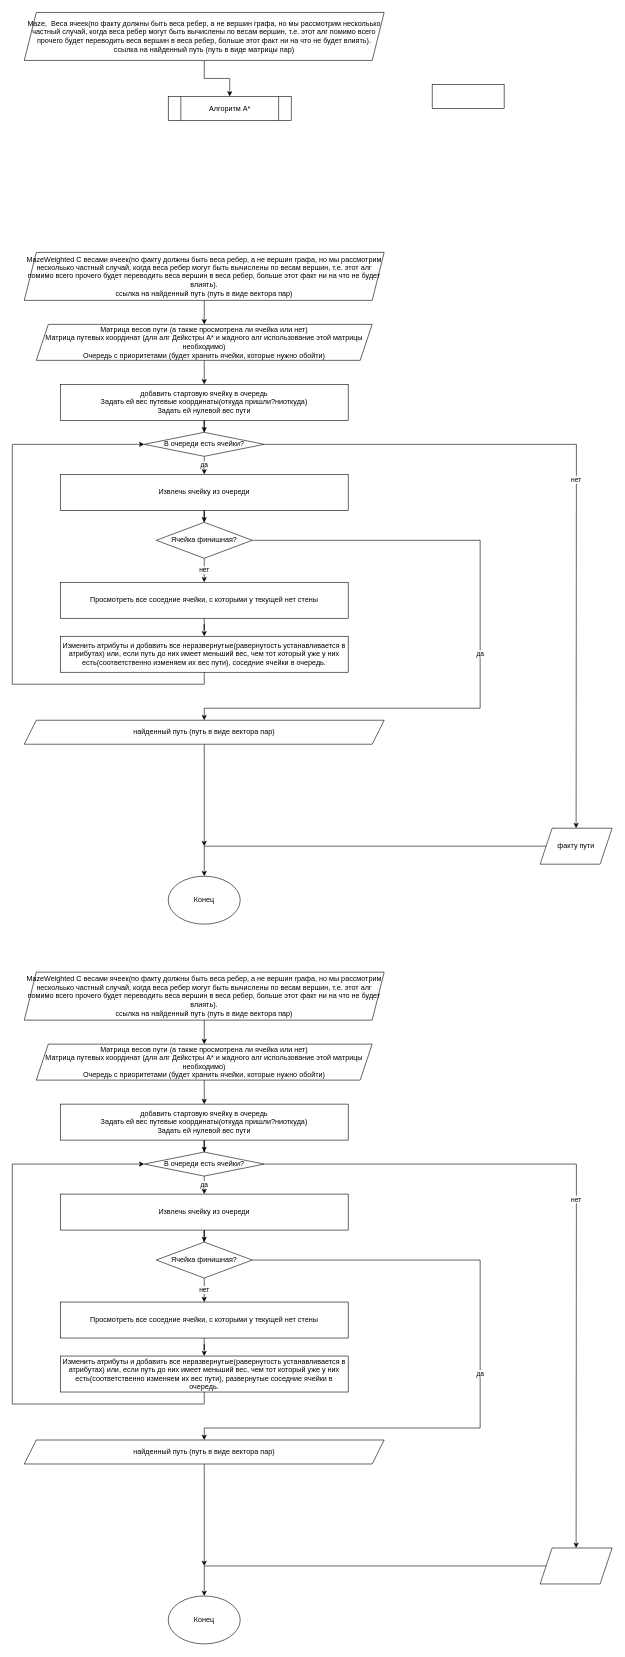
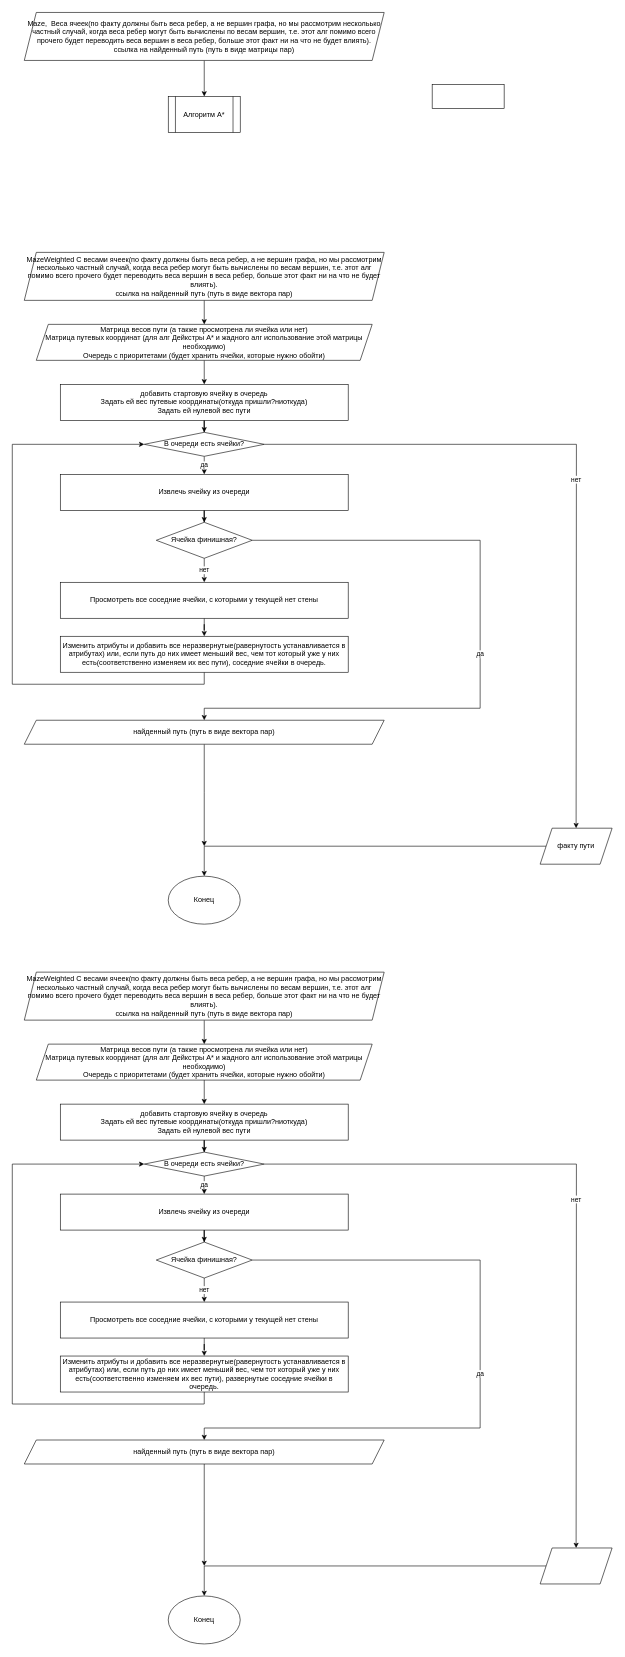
node "Алгоритм А*": size 123x24 -> 72x36
